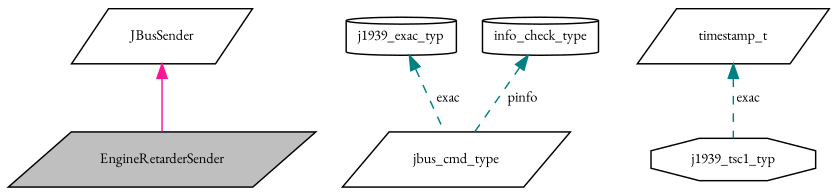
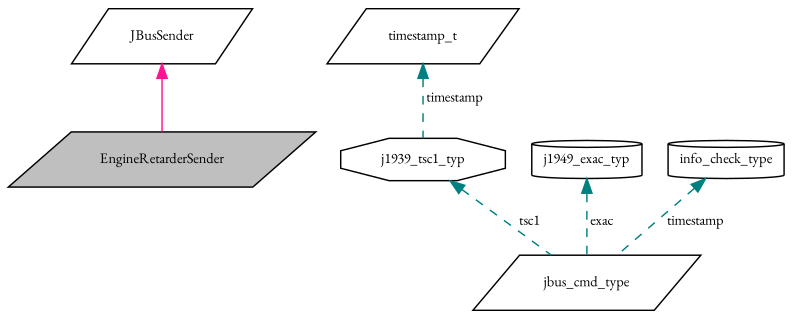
node "j1939_exac_typ": label "j1939_exac_typ" -> "j1949_exac_typ"
edge "jbus_cmd_type" -> "info_check_type": label " pinfo" -> " timestamp"
edge "j1939_tsc1_typ" -> "timestamp_t": label " exac" -> " timestamp"
edge "jbus_cmd_type" -> "j1939_tsc1_typ": added, label "tsc1"
